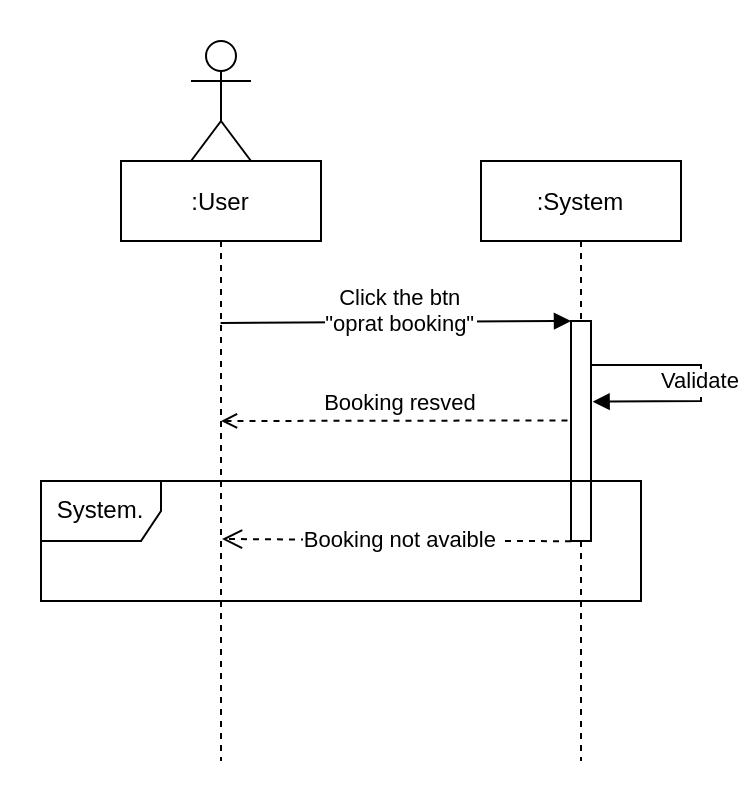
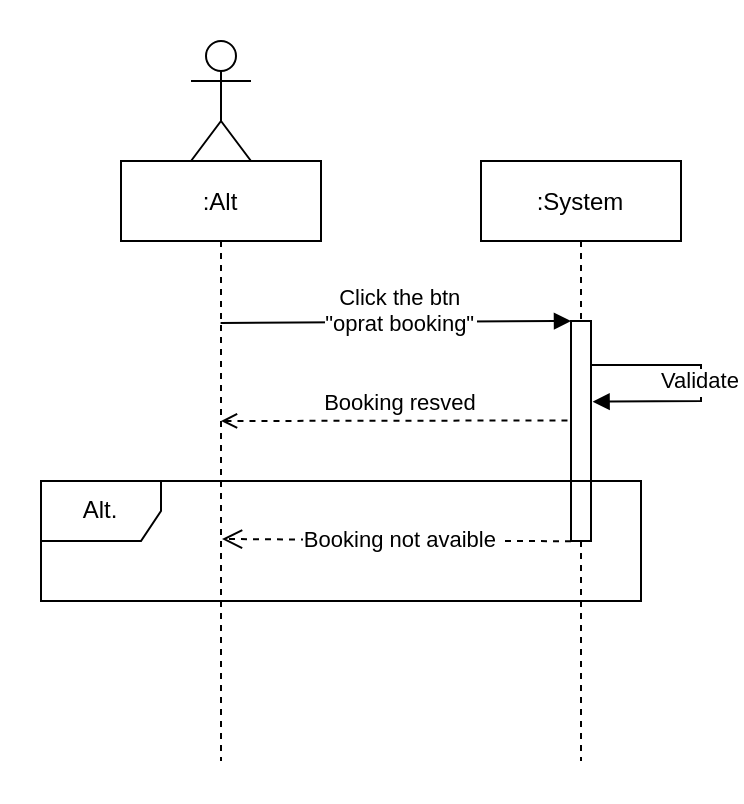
node ":User": label ":User" -> ":Alt"
node "System.": label "System." -> "Alt."
